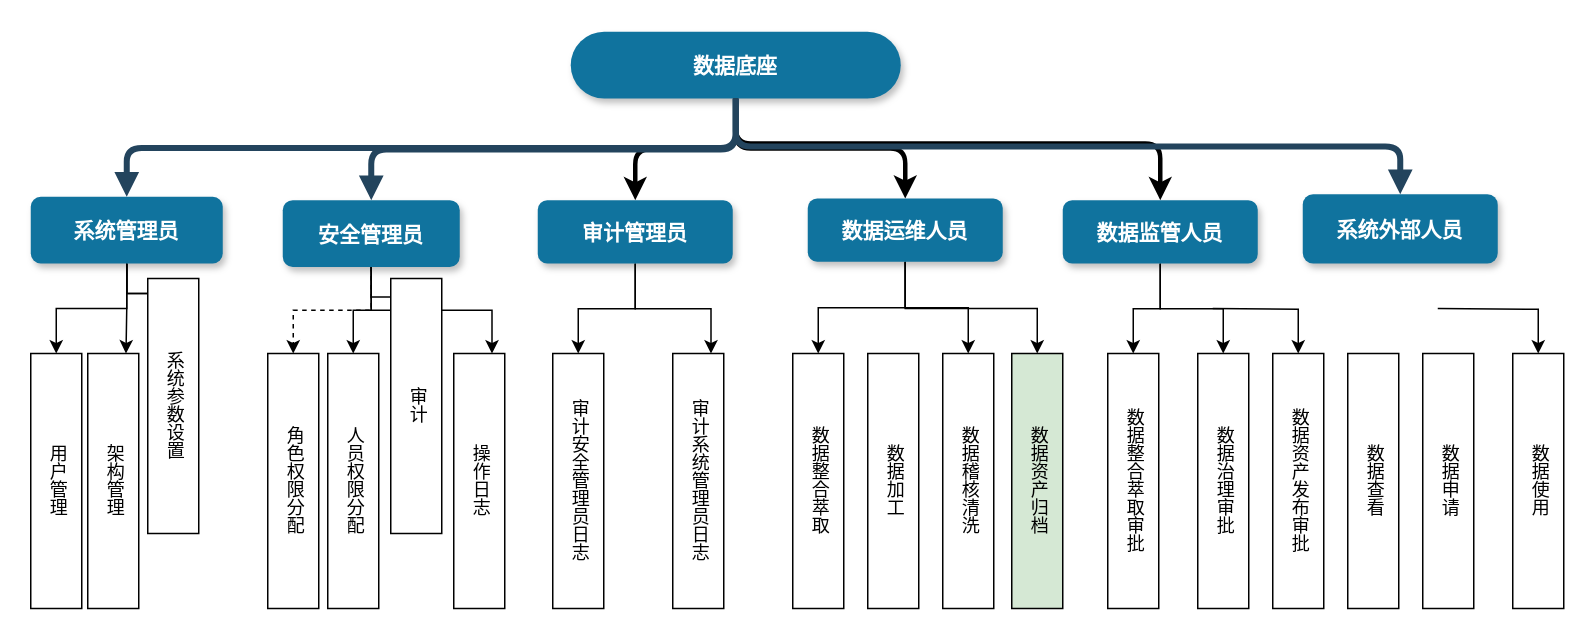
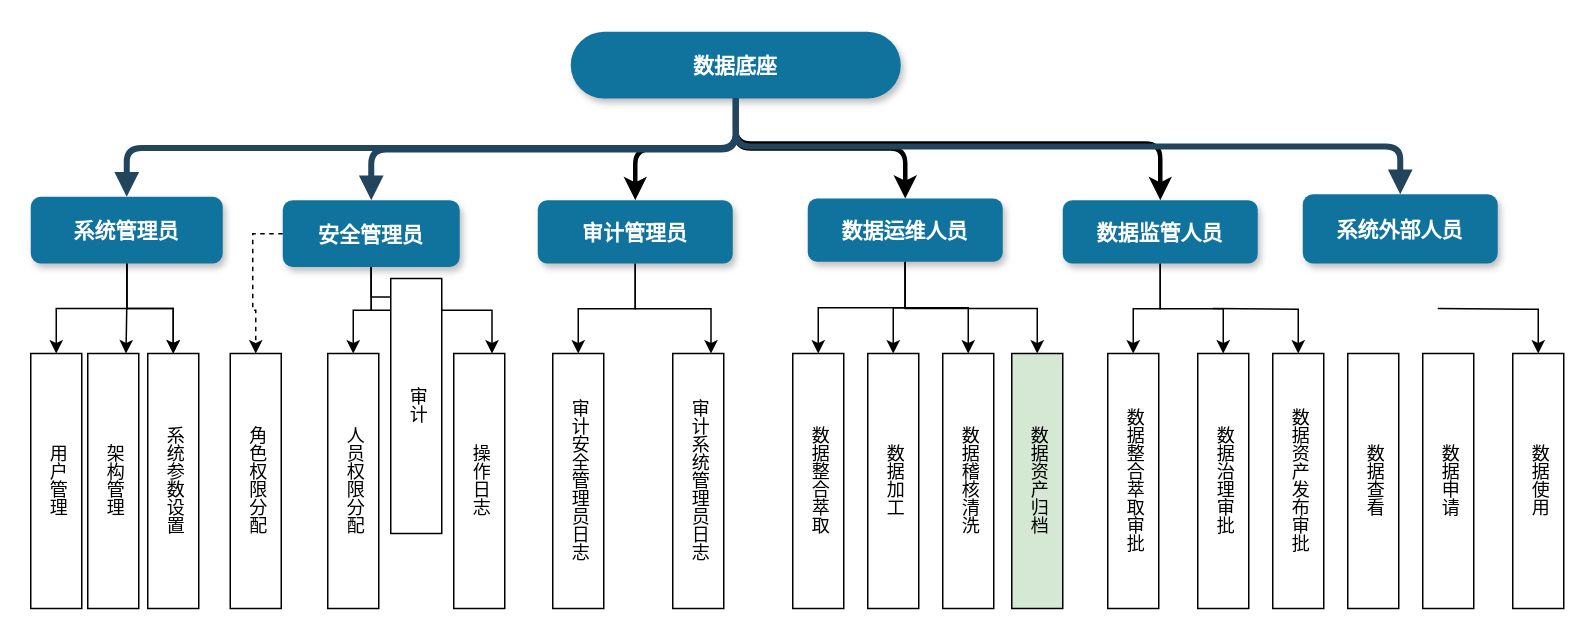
edge "数据运维人员" -> "数据加工": added
node "系统参数设置": moved (173, 406) -> (173, 481)
node "角色权限分配": moved (293, 481) -> (256, 481)
